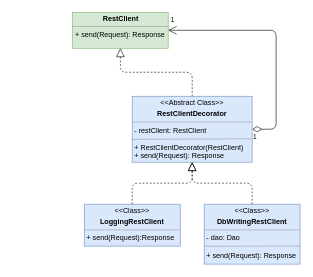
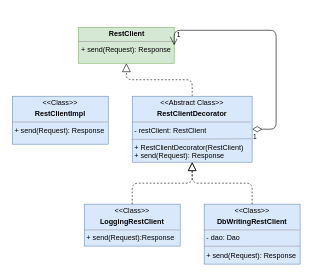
node "RestClient + send(Request): Response": moved (120, 30) -> (126, 45)
node "<<Class>> RestClientImpl + send(Request): Response": added
